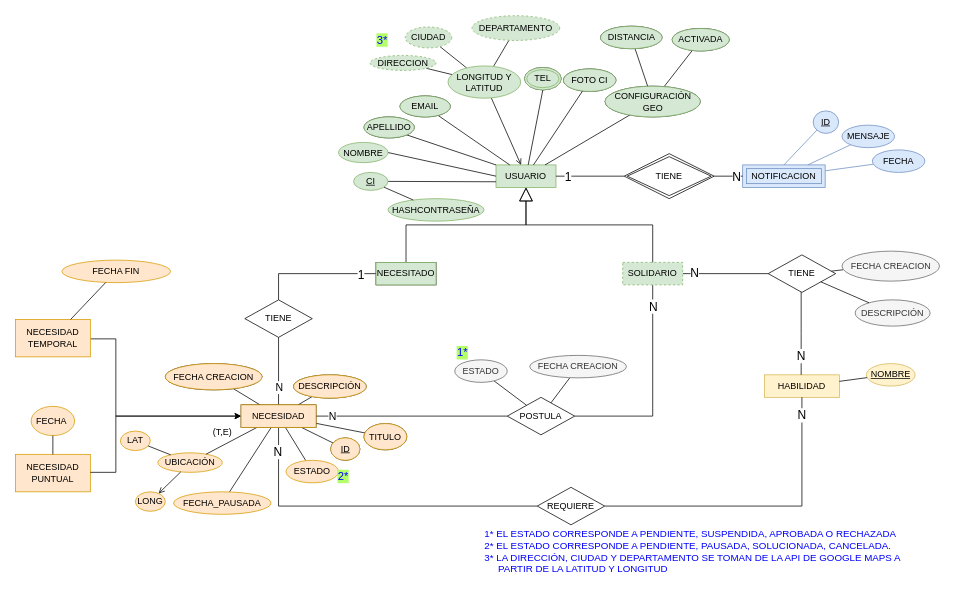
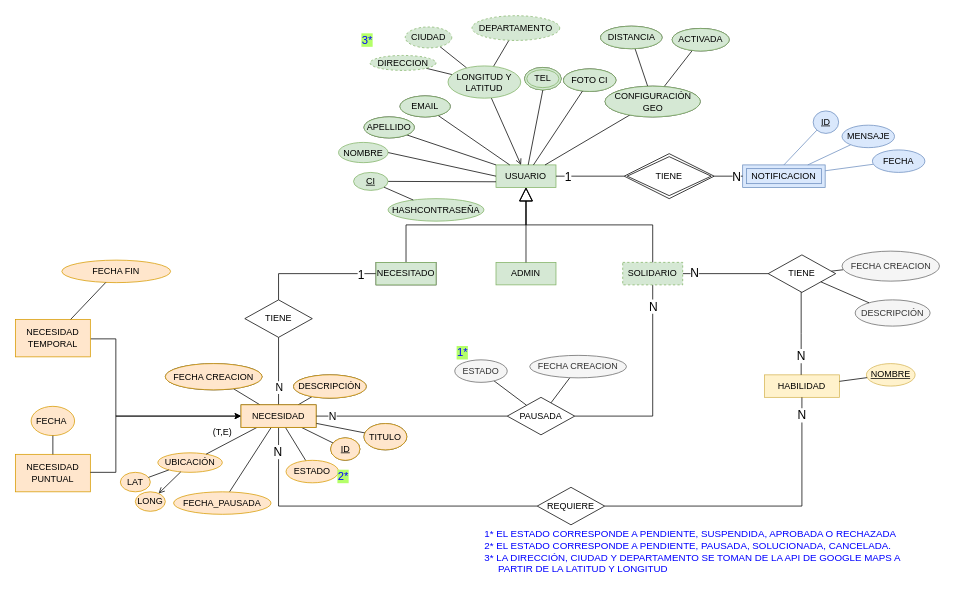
node "3*": moved (382, 39) -> (367, 39)
edge "ADMIN" -> "USUARIO": added
node "ADMIN": added
node "POSTULA": label "POSTULA" -> "PAUSADA"
node "LAT": moved (135, 441) -> (135, 482)
